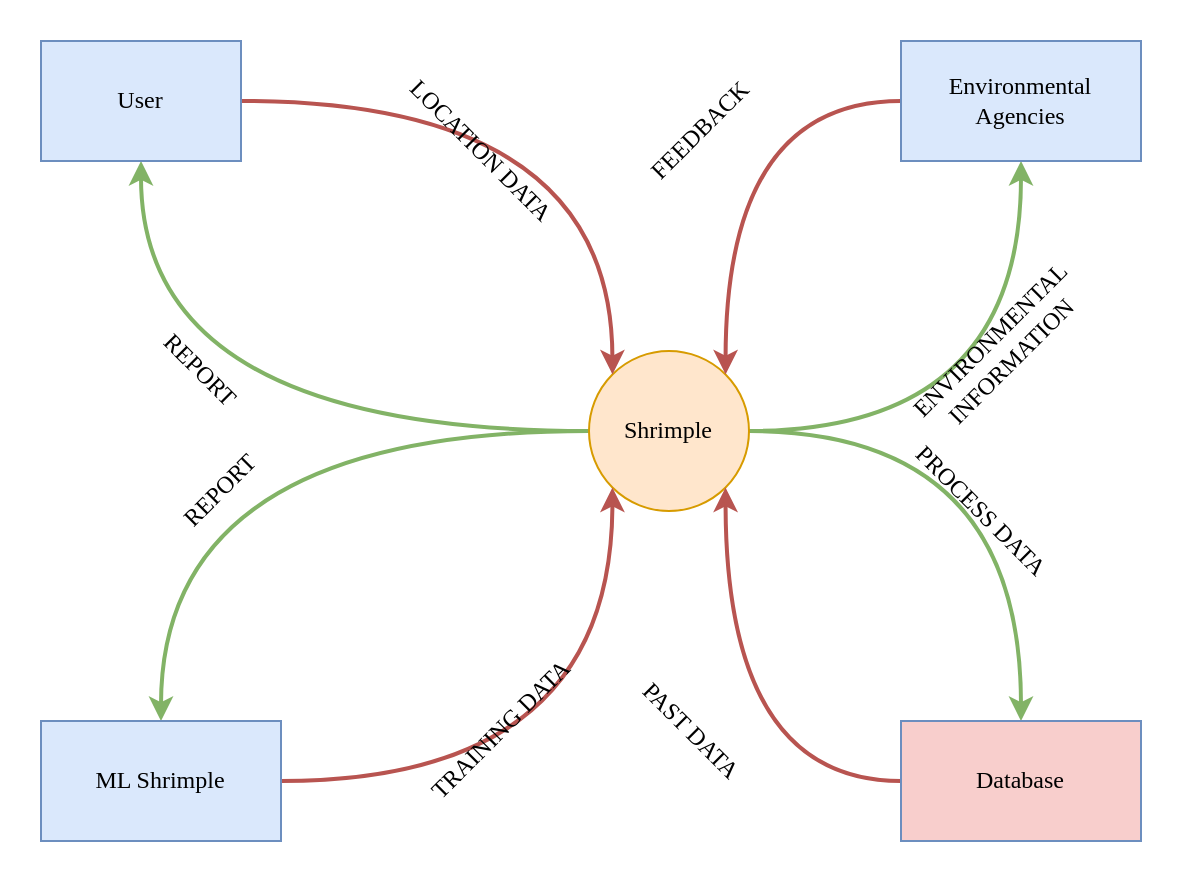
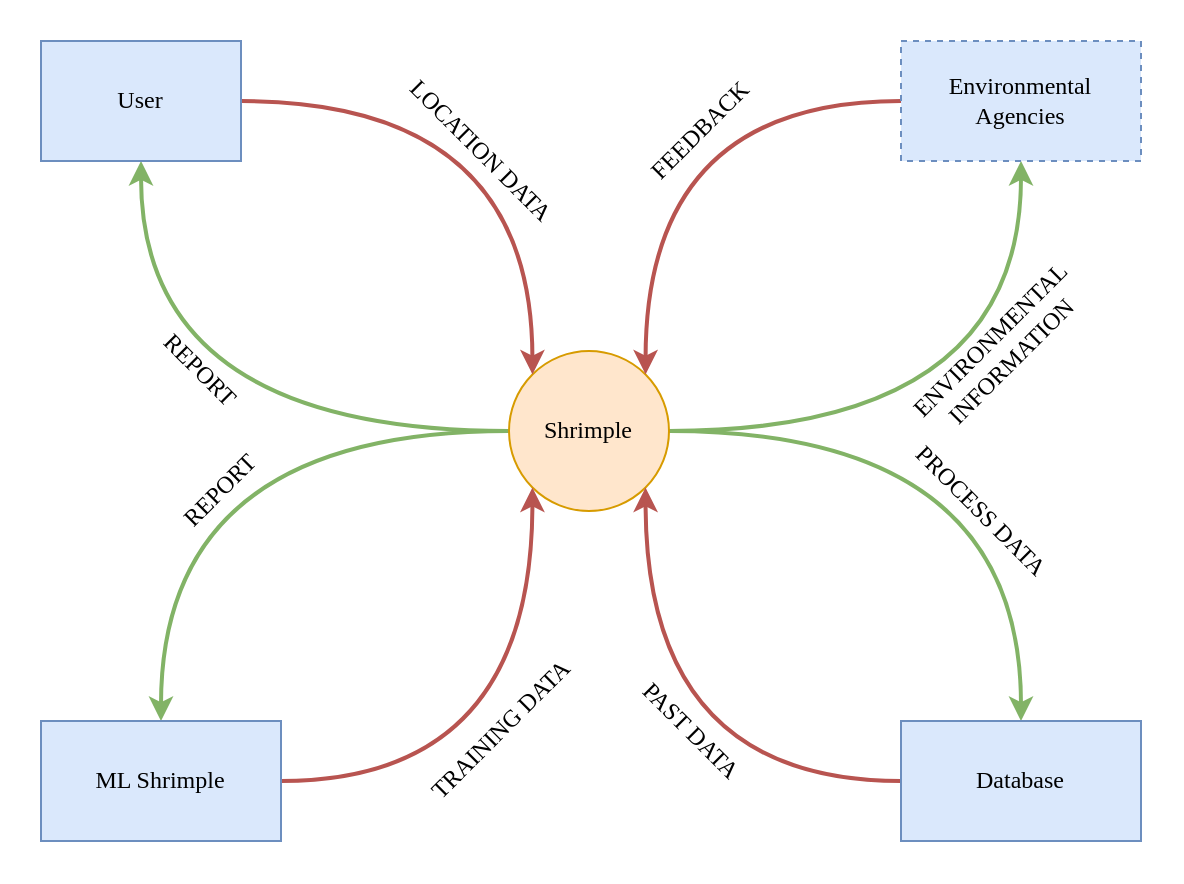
node "Environmental Agencies": style solid -> dashed
node "Shrimple": moved (669, 431) -> (589, 431)
node "Database": fillcolor #f8cecc -> #dae8fc
